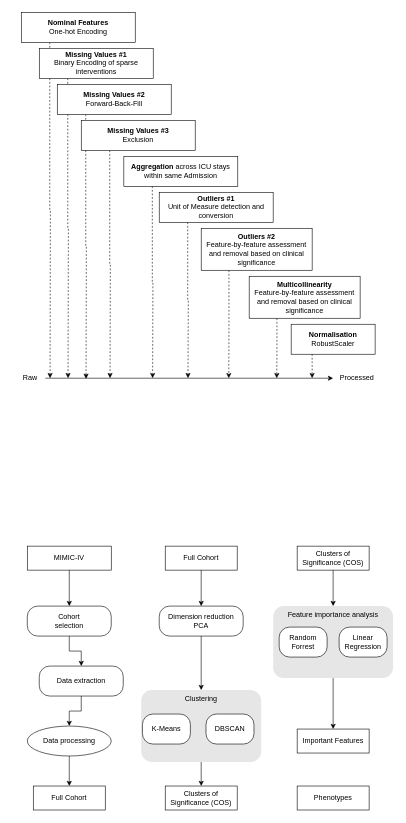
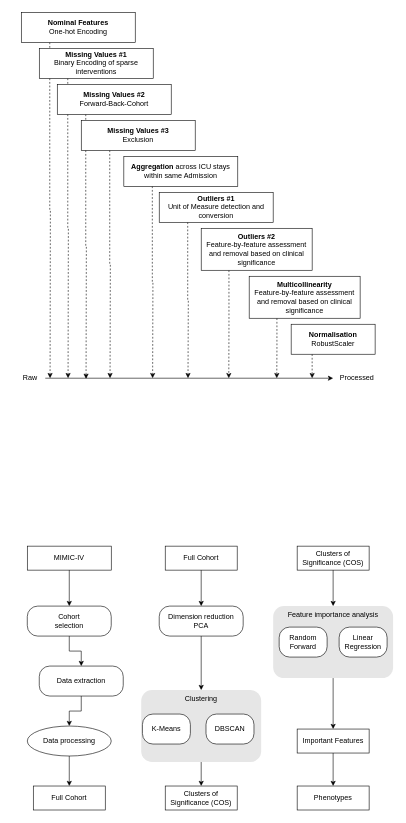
node "Missing Values #2 Forward-Back-Fill": label "Missing Values #2 Forward-Back-Fill" -> "Missing Values #2 Forward-Back-Cohort"
node "Random Forrest": label "Random Forrest" -> "Random Forward"
edge "Important Features" -> "Phenotypes": added
